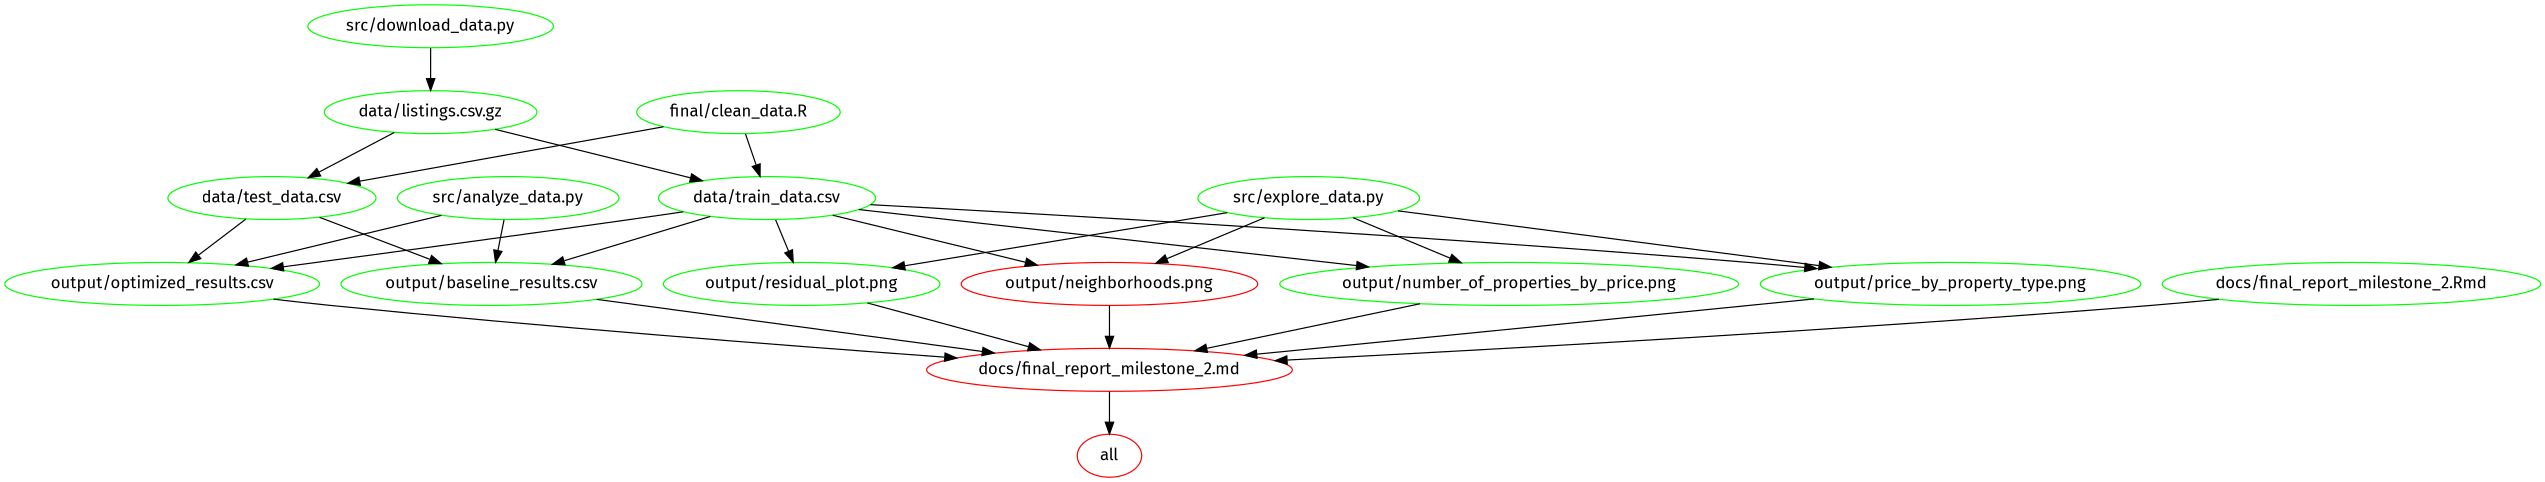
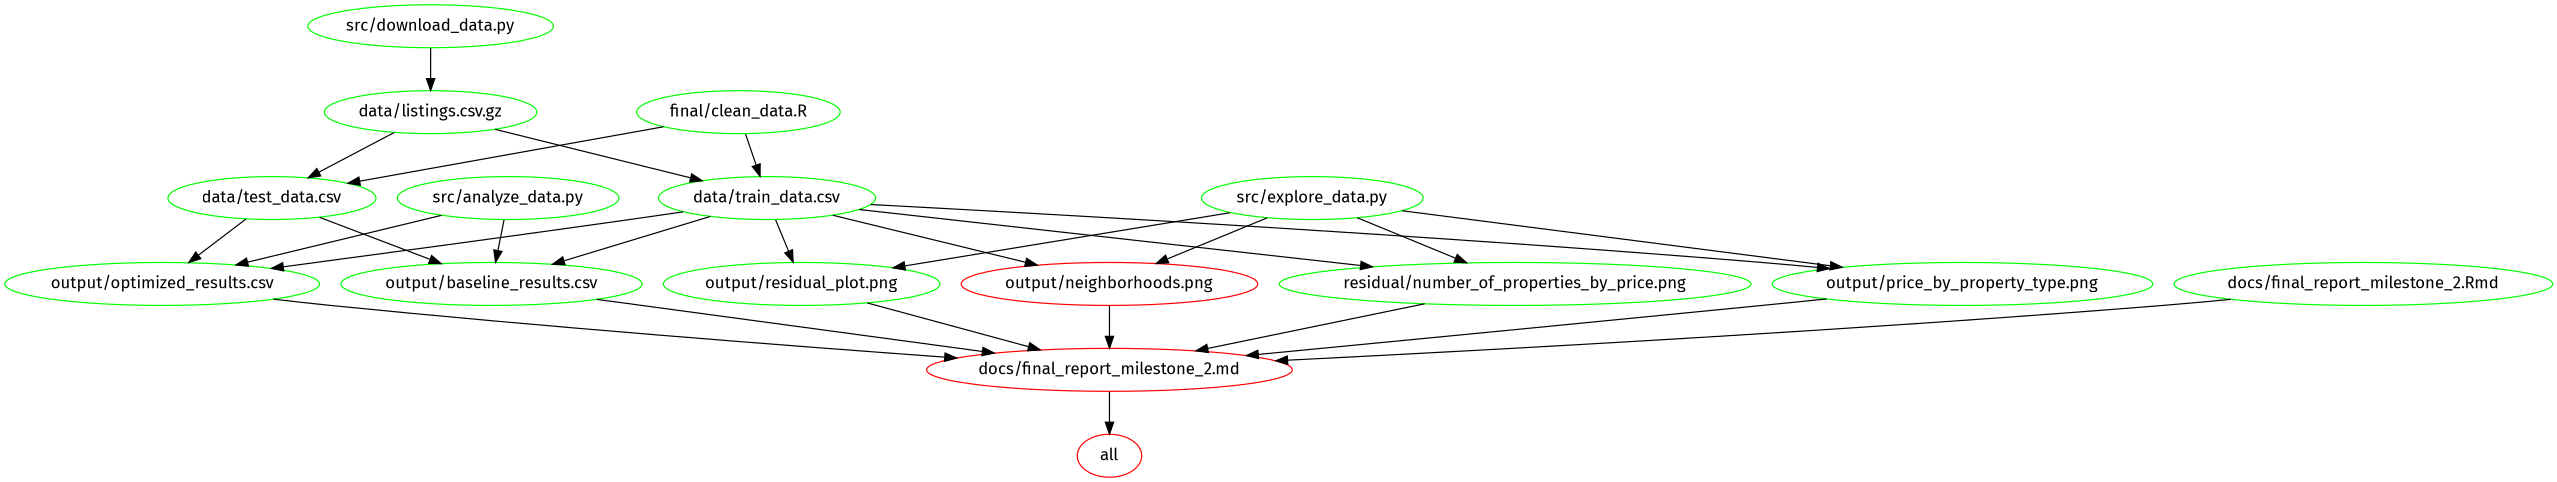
node "output/number_of_properties_by_price.png": label "output/number_of_properties_by_price.png" -> "residual/number_of_properties_by_price.png"
